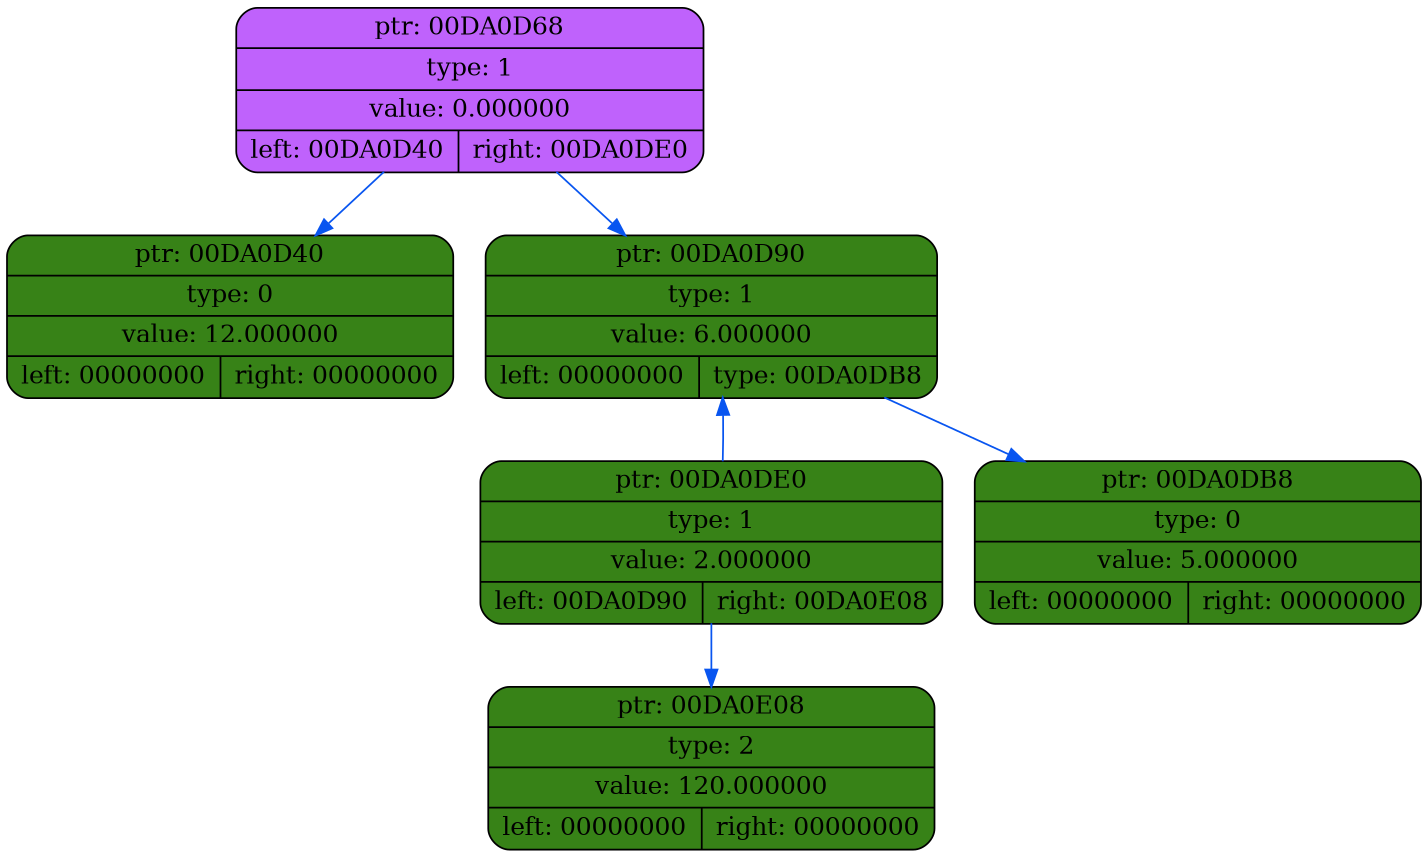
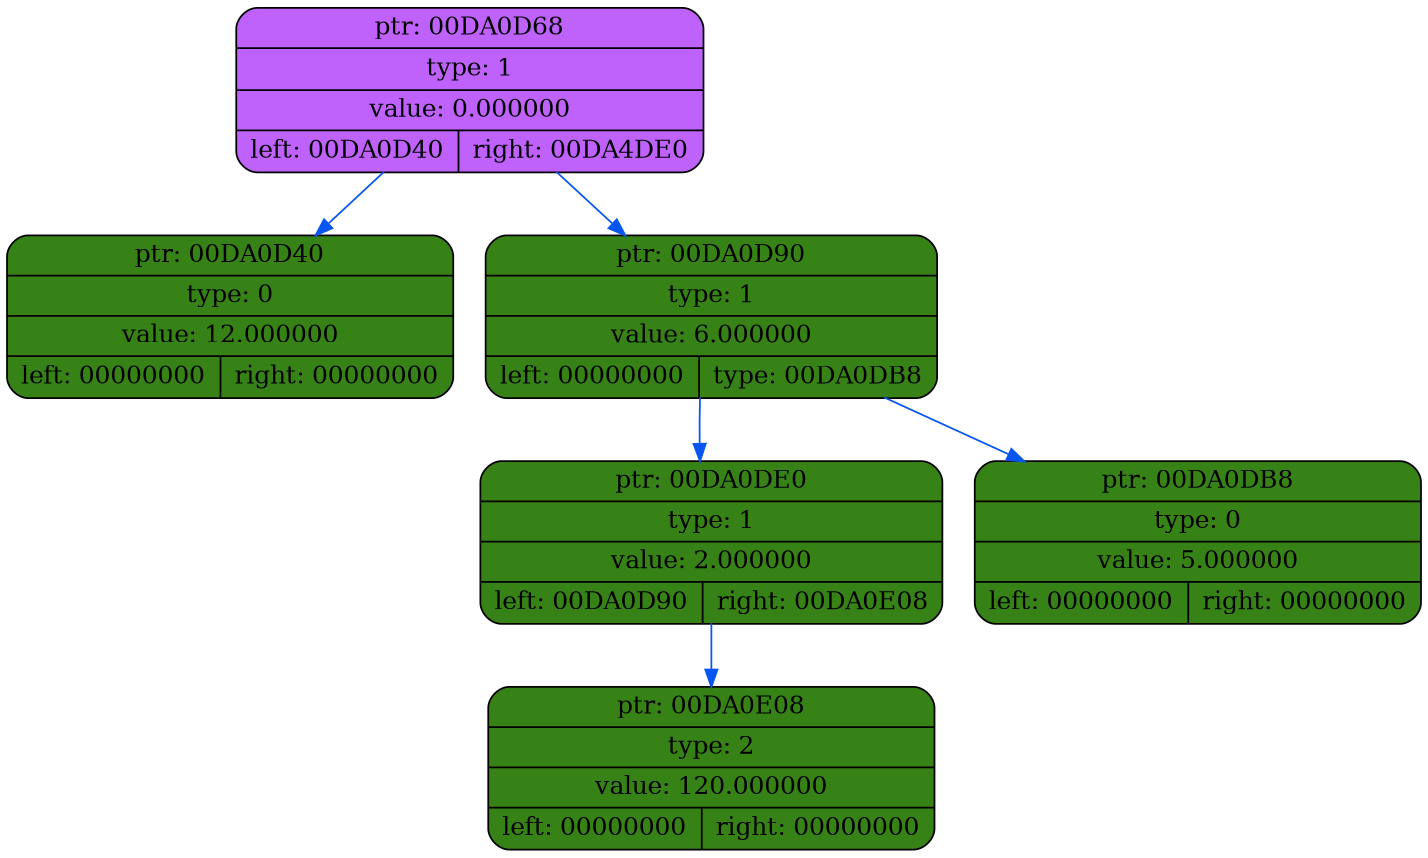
node "ptr: 00DA0D68": text "right: 00DA0DE0" -> "right: 00DA4DE0"
edge "ptr: 00DA0DE0" -> "ptr: 00DA0D90": reversed
